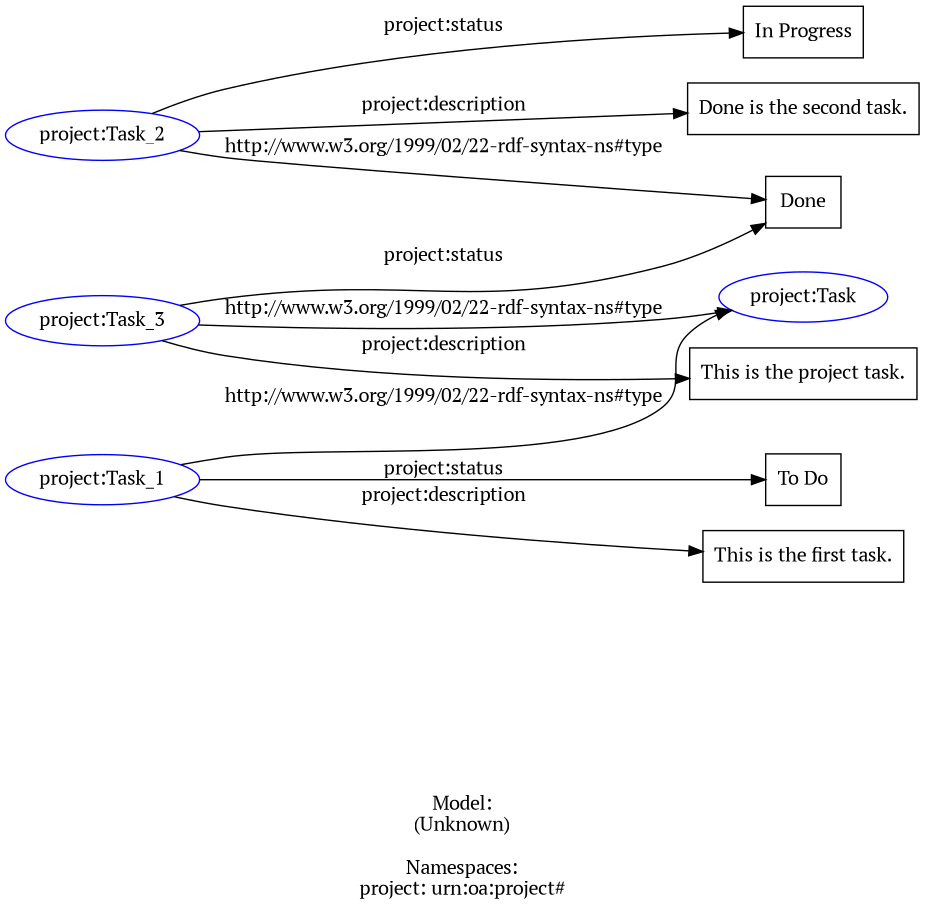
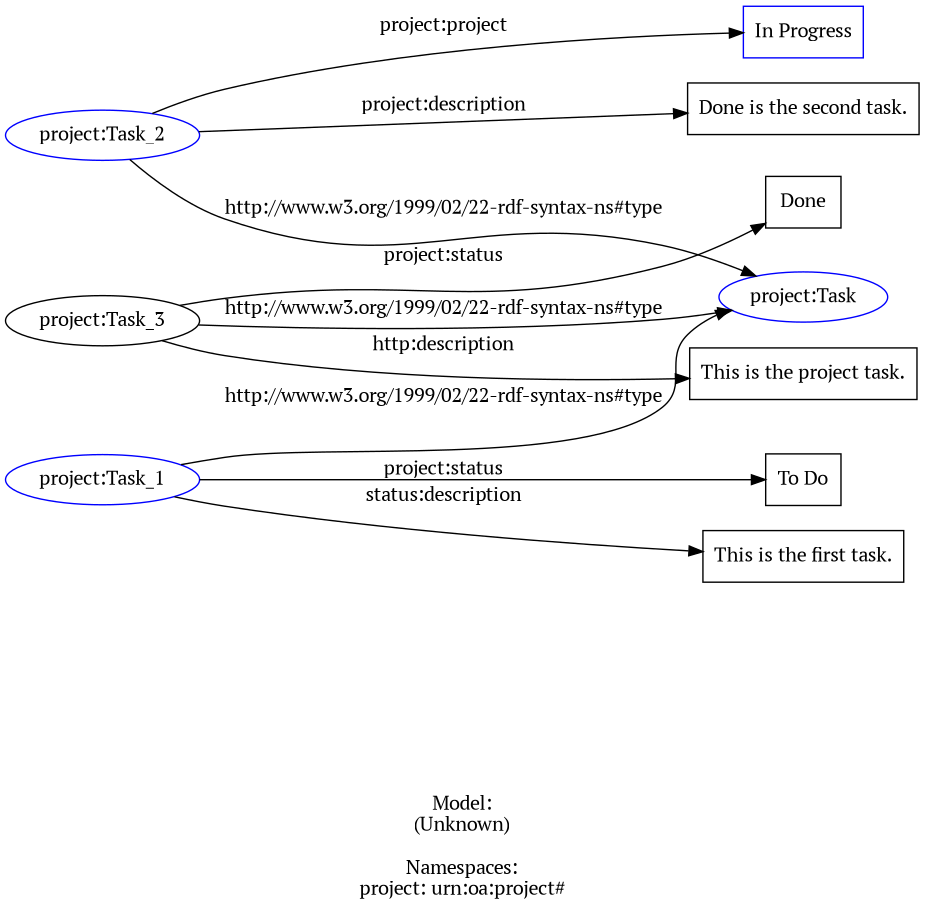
edge "project:Task_2" -> "In Progress": label "project:status" -> "project:project"
node "In Progress": color black -> blue
edge "project:Task_2" -> "Done": now "project:Task_2" -> "project:Task"
node "project:Task_3": color blue -> black
edge "project:Task_3" -> "This is the project task.": label "project:description" -> "http:description"
edge "project:Task_1" -> "This is the first task.": label "project:description" -> "status:description"
